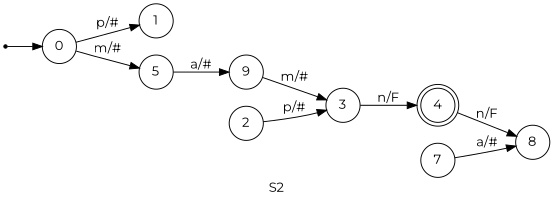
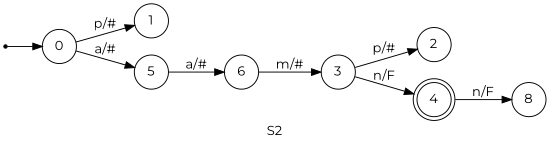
edge "0" -> "5": label "m/#" -> "a/#"
node "9": label "9" -> "6"
edge "2" -> "3": reversed
node "7": removed
